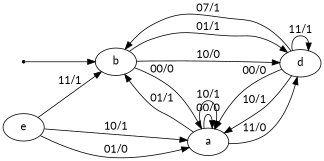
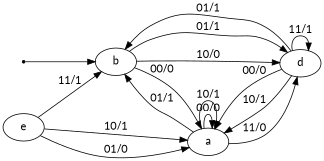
edge "d" -> "b": label "07/1" -> "01/1"
